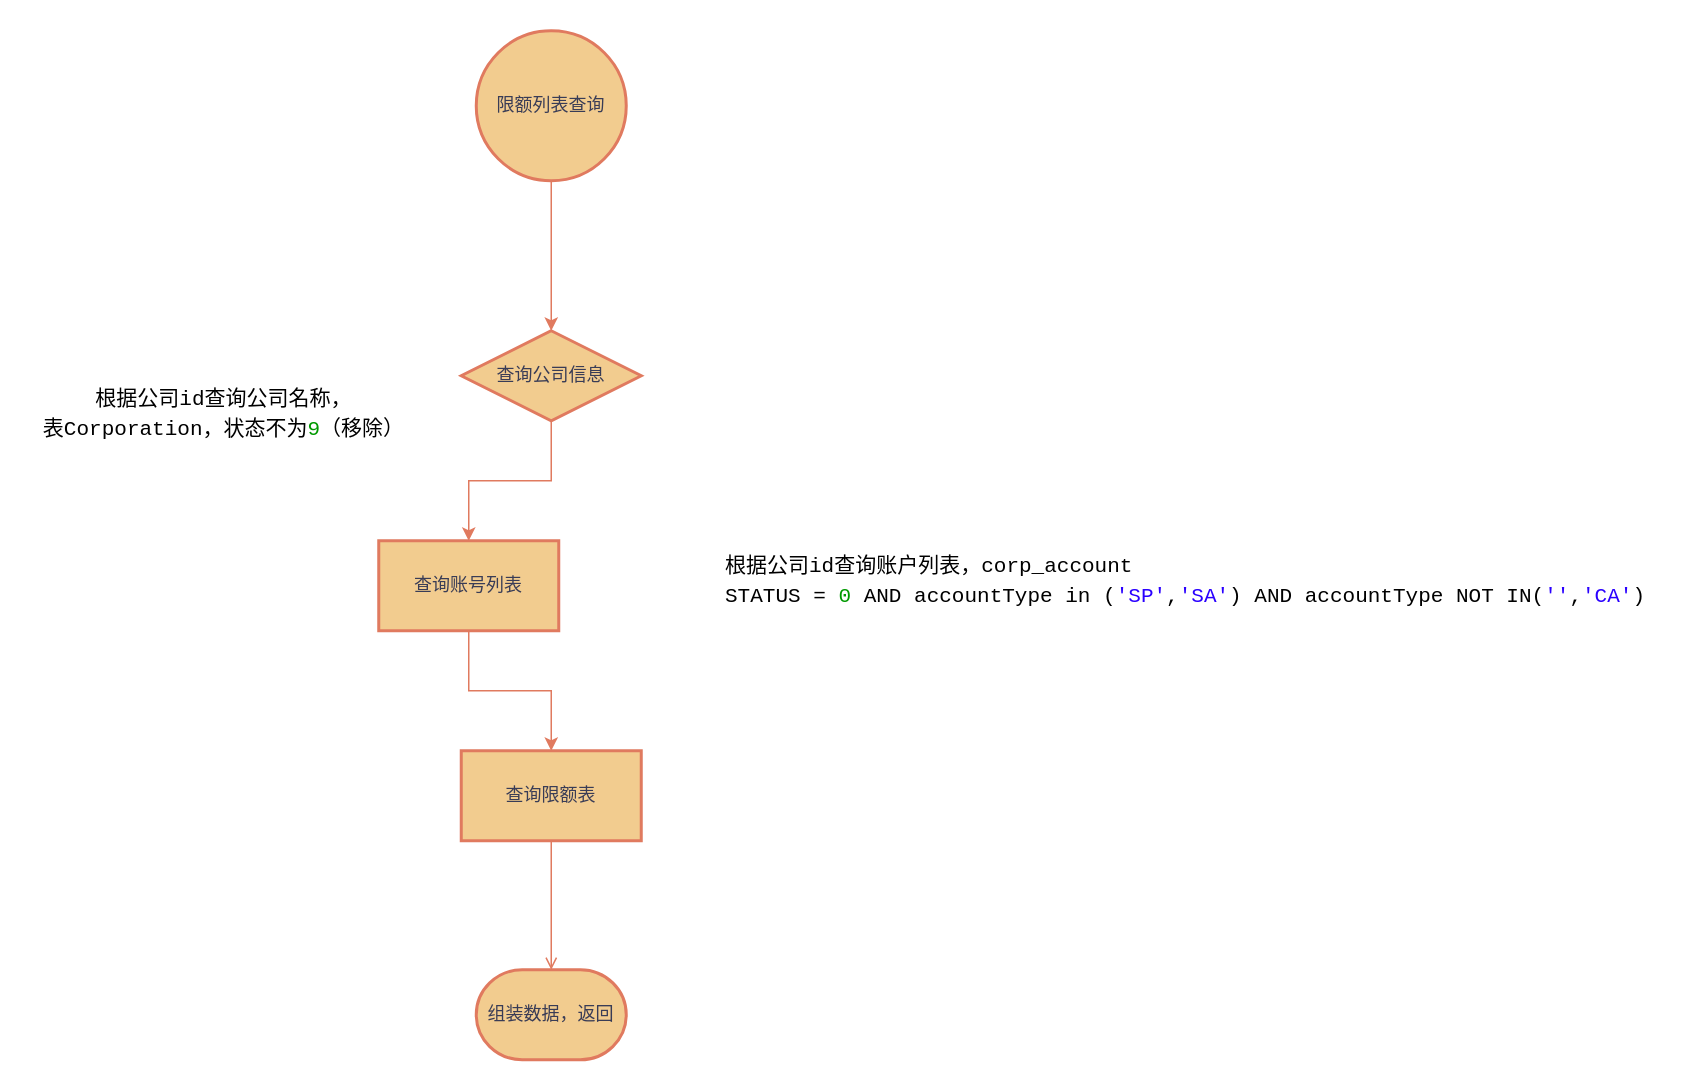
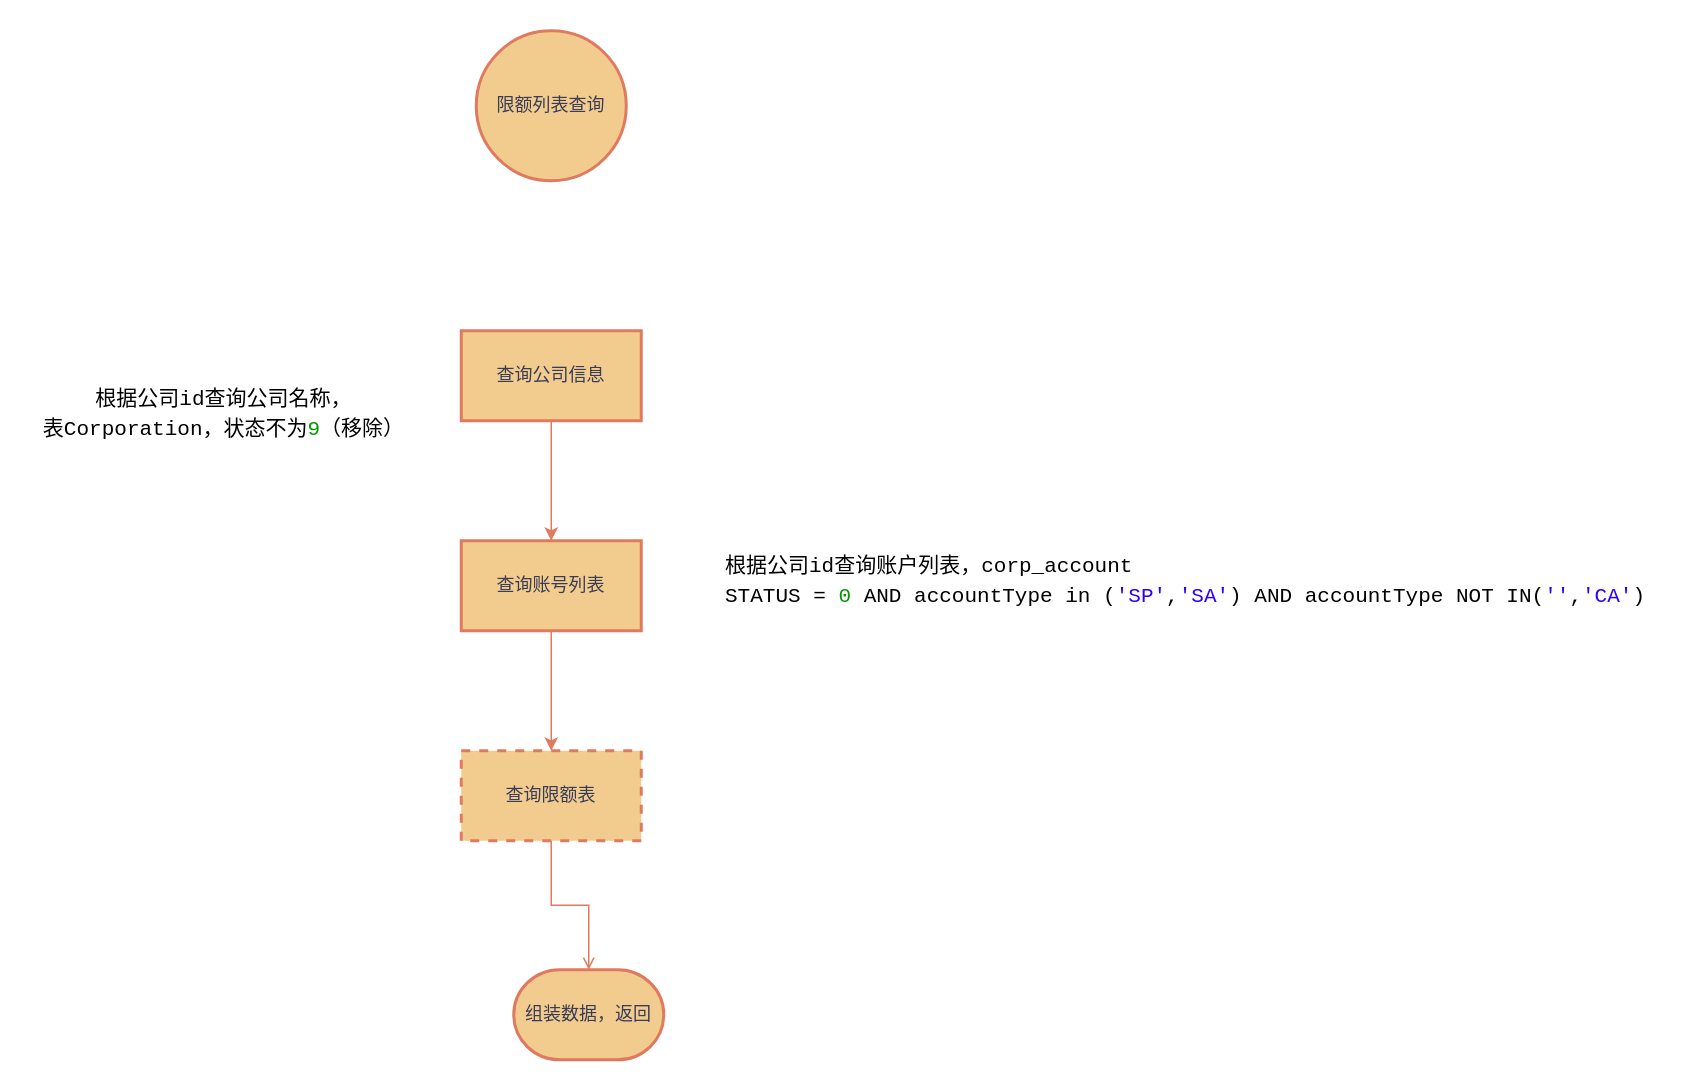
edge "限额列表查询" -> "查询公司信息": removed
node "查询公司信息": shape diamond -> rectangle
node "查询账号列表": moved (469, 586) -> (551, 586)
node "查询限额表": style solid -> dashed
node "组装数据，返回": moved (551, 1015) -> (589, 1015)
